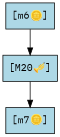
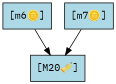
edge "[M20🎺]" -> "[m7🪙]": reversed
